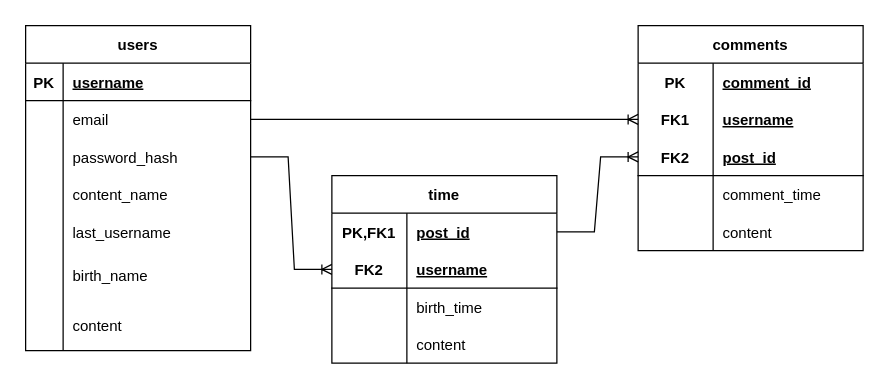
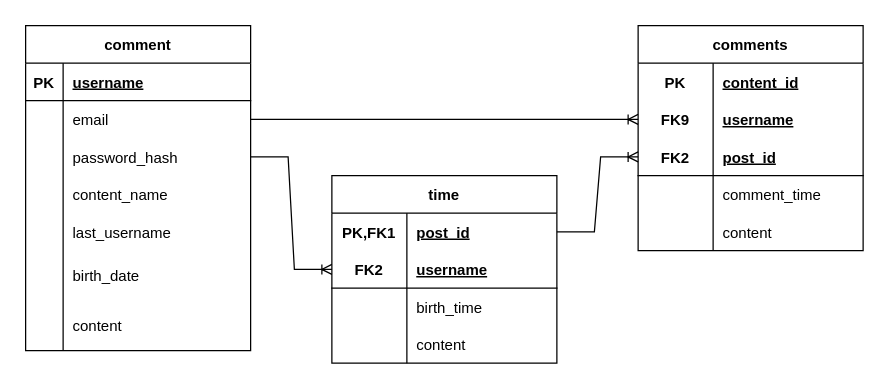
node "users": label "users" -> "comment"
node "comment_id": label "comment_id" -> "content_id"
node "FK1": label "FK1" -> "FK9"
node "birth_name": label "birth_name" -> "birth_date"
